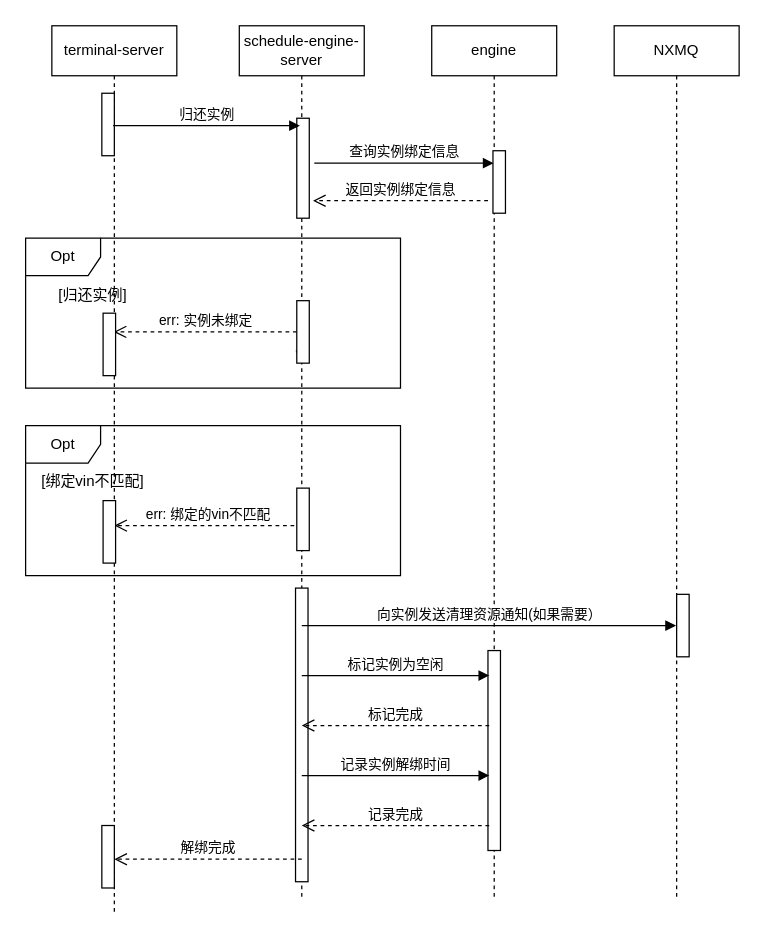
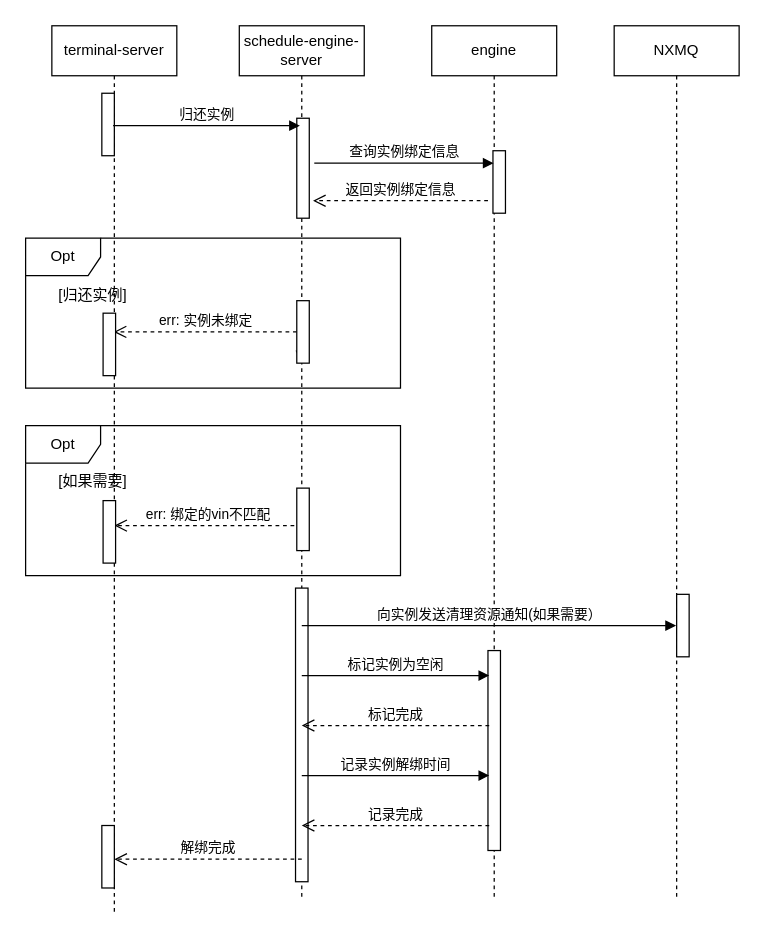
node "[绑定vin不匹配]": label "[绑定vin不匹配]" -> "[如果需要]"
